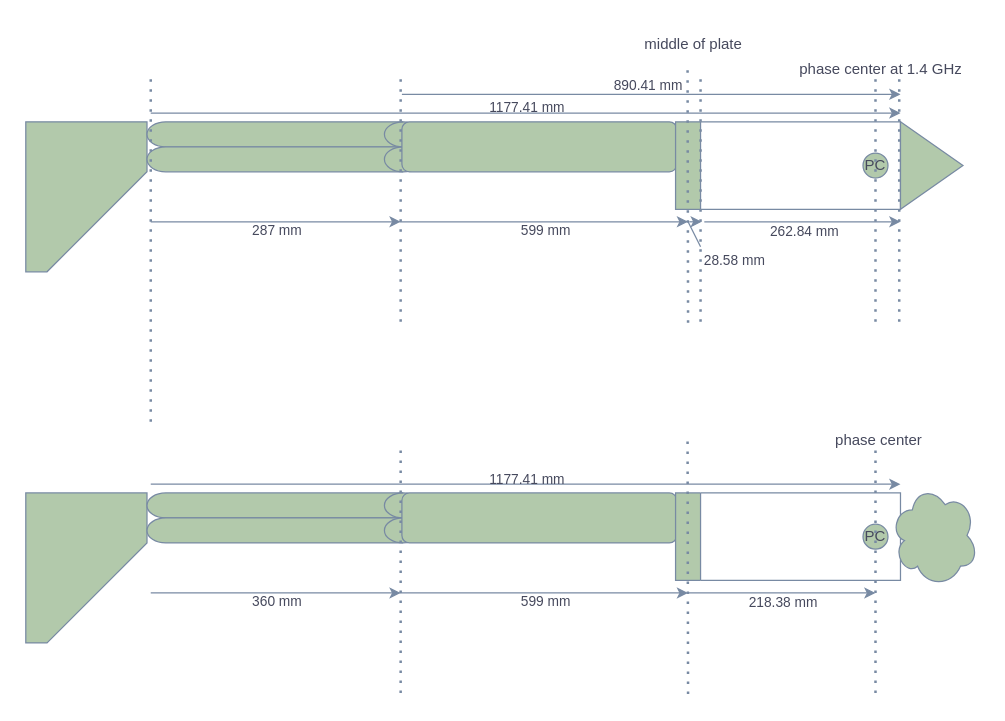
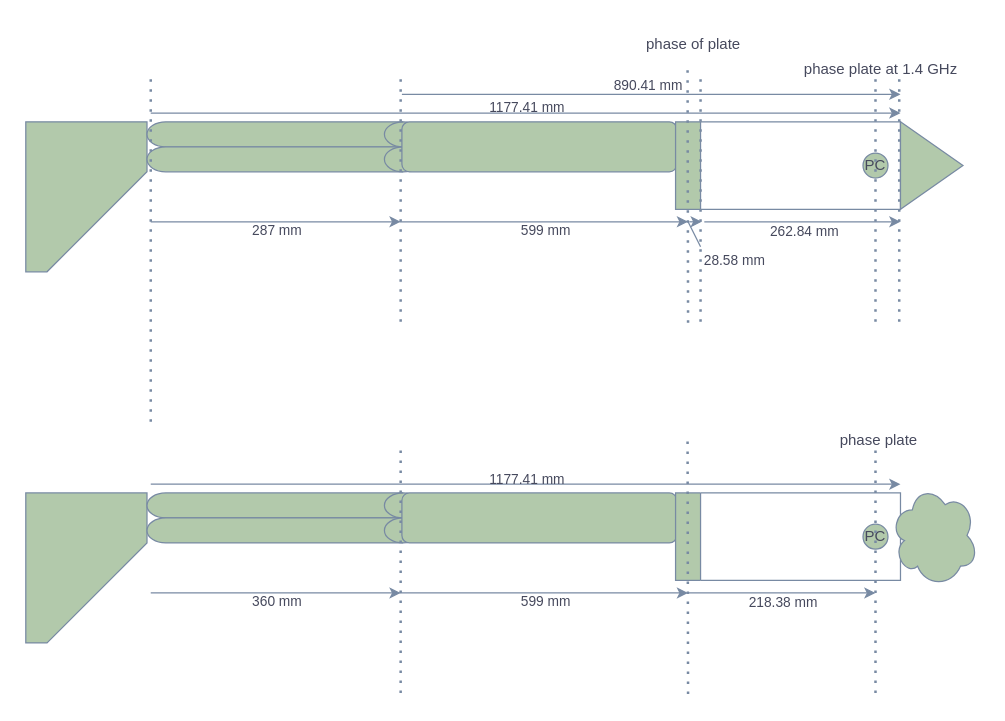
node "middle of plate": label "middle of plate" -> "phase of plate"
node "phase center at 1.4 GHz": label "phase center at 1.4 GHz" -> "phase plate at 1.4 GHz"
node "phase center": label "phase center" -> "phase plate"
